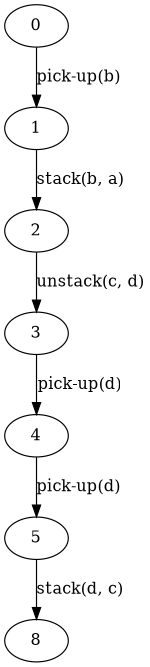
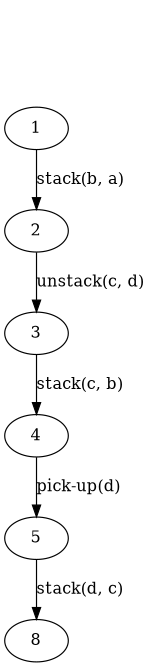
node "0": removed
edge "3" -> "4": label "pick-up(d)" -> "stack(c, b)"
